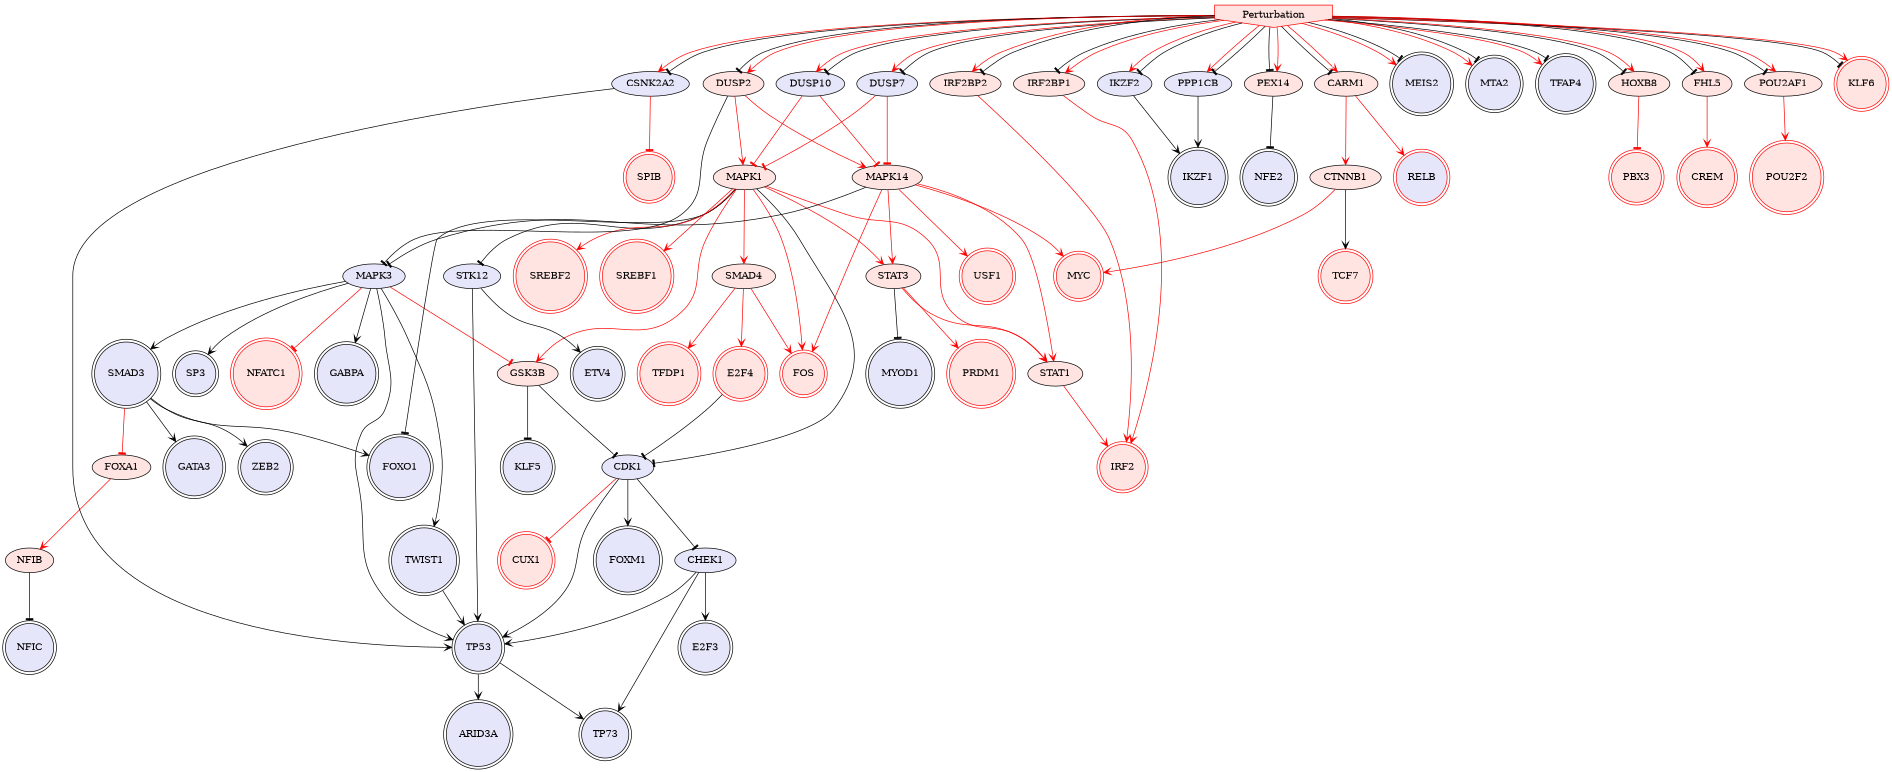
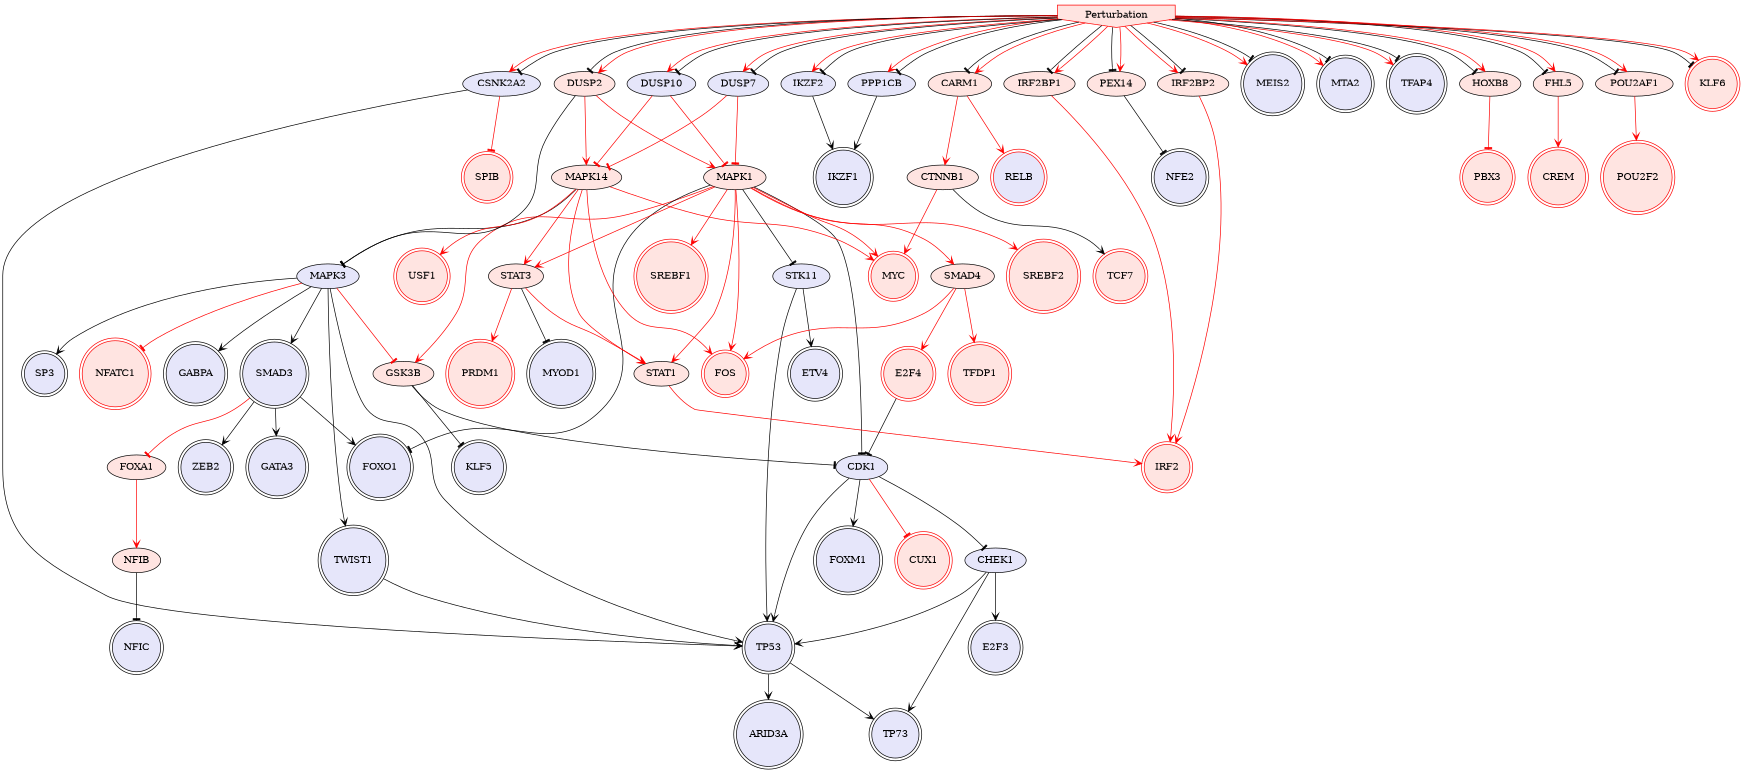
edge "MAPK1" -> "MYC": added
node "STK12": label "STK12" -> "STK11"
